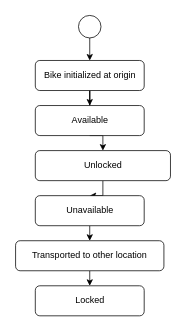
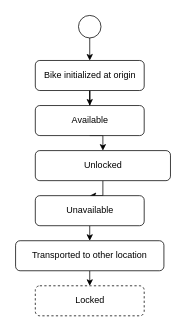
node "Locked": style solid -> dashed
